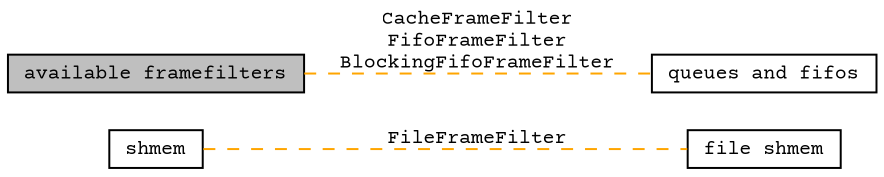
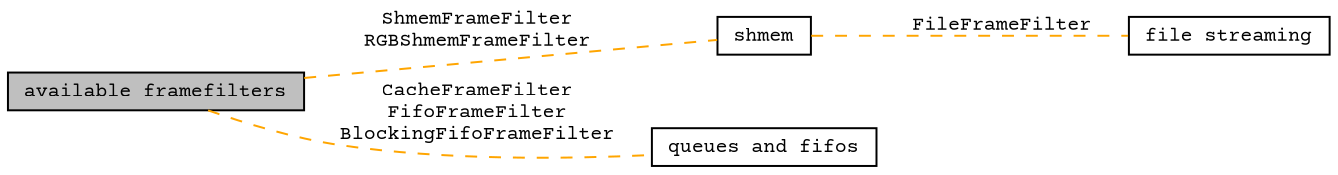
edge "shmem" -- "available framefilters": added, label "ShmemFrameFilter RGBShmemFrameFilter"
node "file shmem": label "file shmem" -> "file streaming"
